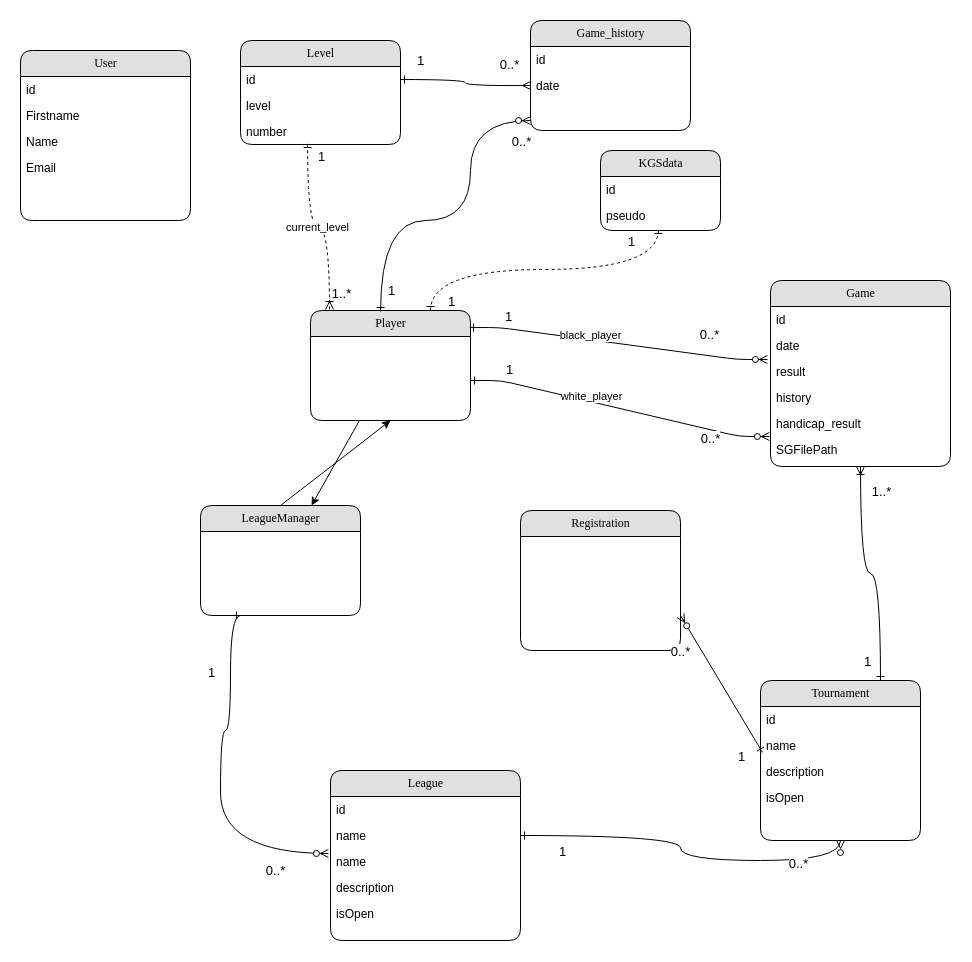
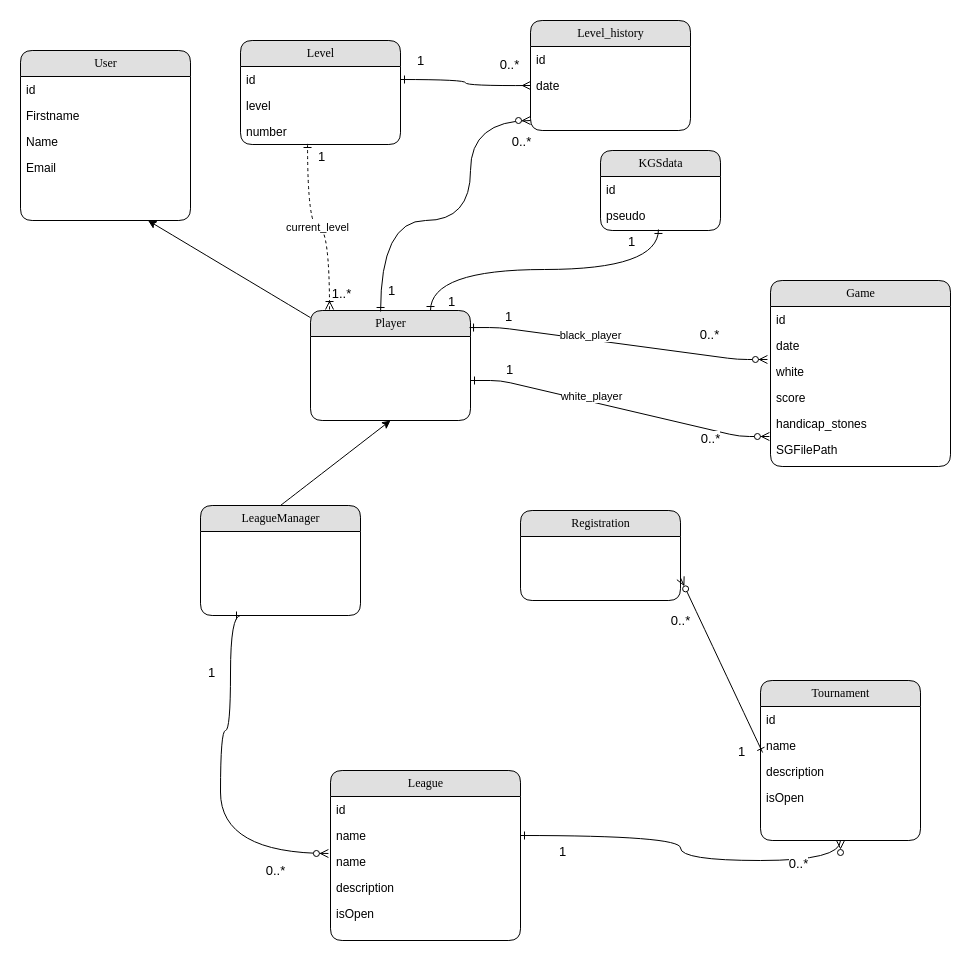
node "Game_history": label "Game_history" -> "Level_history"
edge "pseudo" -- "Player": style dashed -> solid
node "result": label "result" -> "white"
node "history": label "history" -> "score"
node "handicap_result": label "handicap_result" -> "handicap_stones"
edge "Player" -> "LeagueManager": now "Player" -> "User"
edge "Game" -- "Tournament": removed, labels "1..*", "1"
node "Registration": size 160x140 -> 160x90
